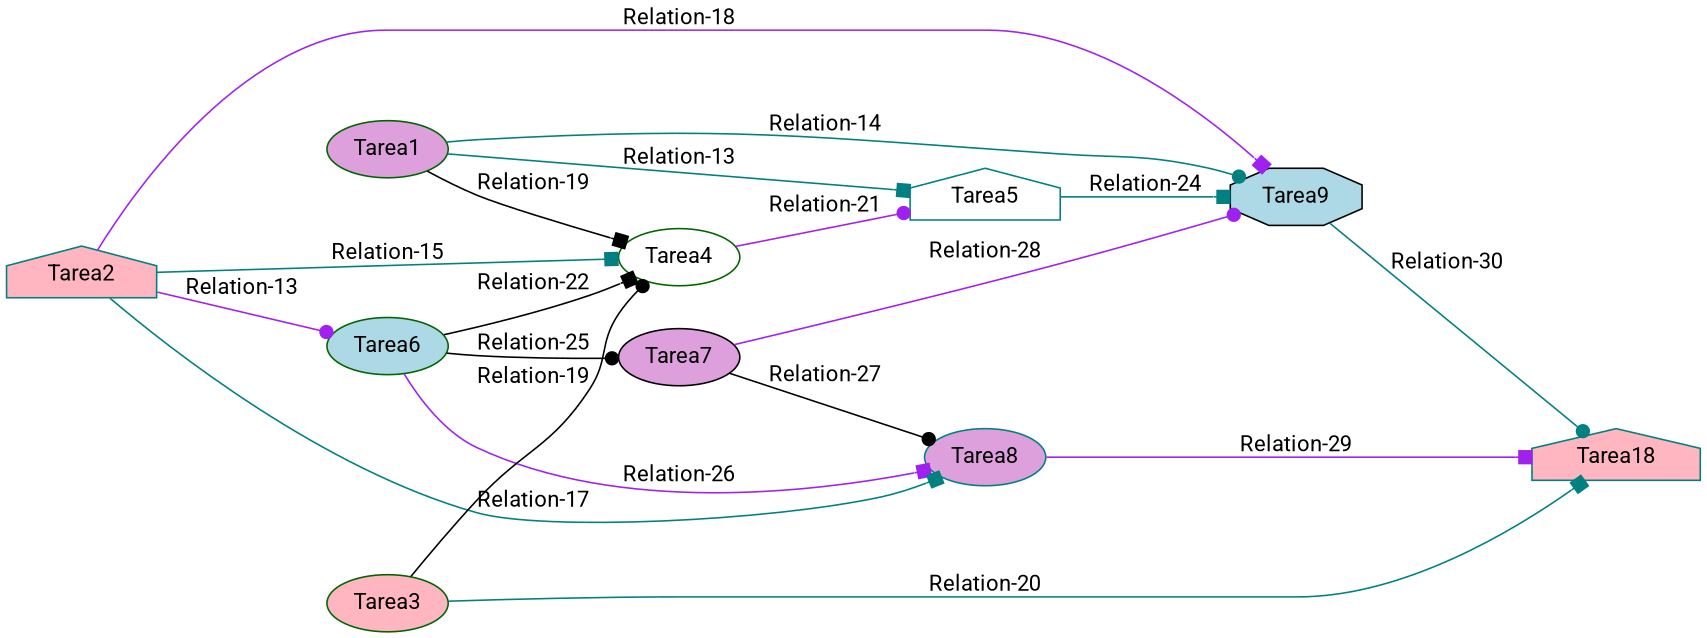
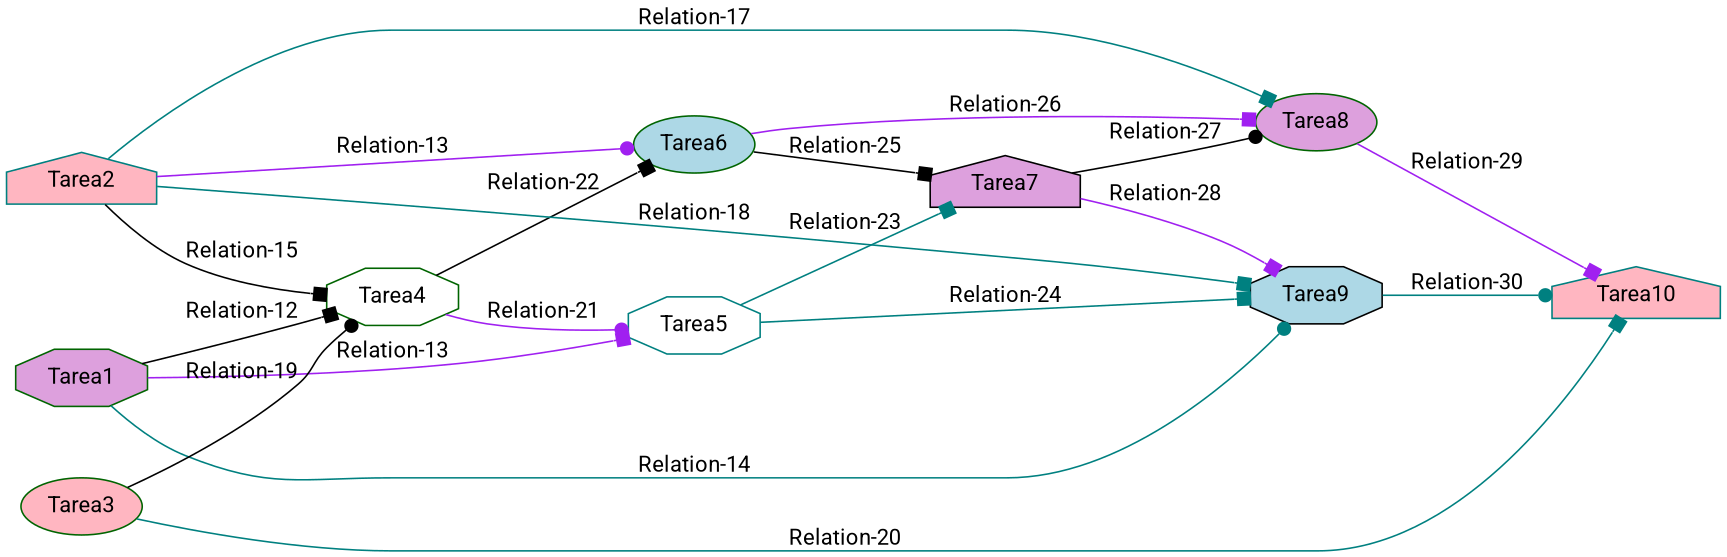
edge "Tarea2" -> "Tarea9": color purple -> teal
node "Tarea1": shape ellipse -> octagon
edge "Tarea1" -> "Tarea5": color teal -> purple
edge "Tarea1" -> "Tarea4": label "Relation-19" -> "Relation-12"
node "Tarea5": shape house -> octagon
node "Tarea4": shape ellipse -> octagon
edge "Tarea5" -> "Tarea7": added, label "Relation-23"
edge "Tarea2" -> "Tarea4": color teal -> black
edge "Tarea7" -> "Tarea9": arrowhead dot -> box
edge "Tarea6" -> "Tarea4": reversed
node "Tarea7": shape ellipse -> house
edge "Tarea6" -> "Tarea7": arrowhead dot -> box
node "Tarea8": color teal -> darkgreen
node "Tarea18": label "Tarea18" -> "Tarea10"
